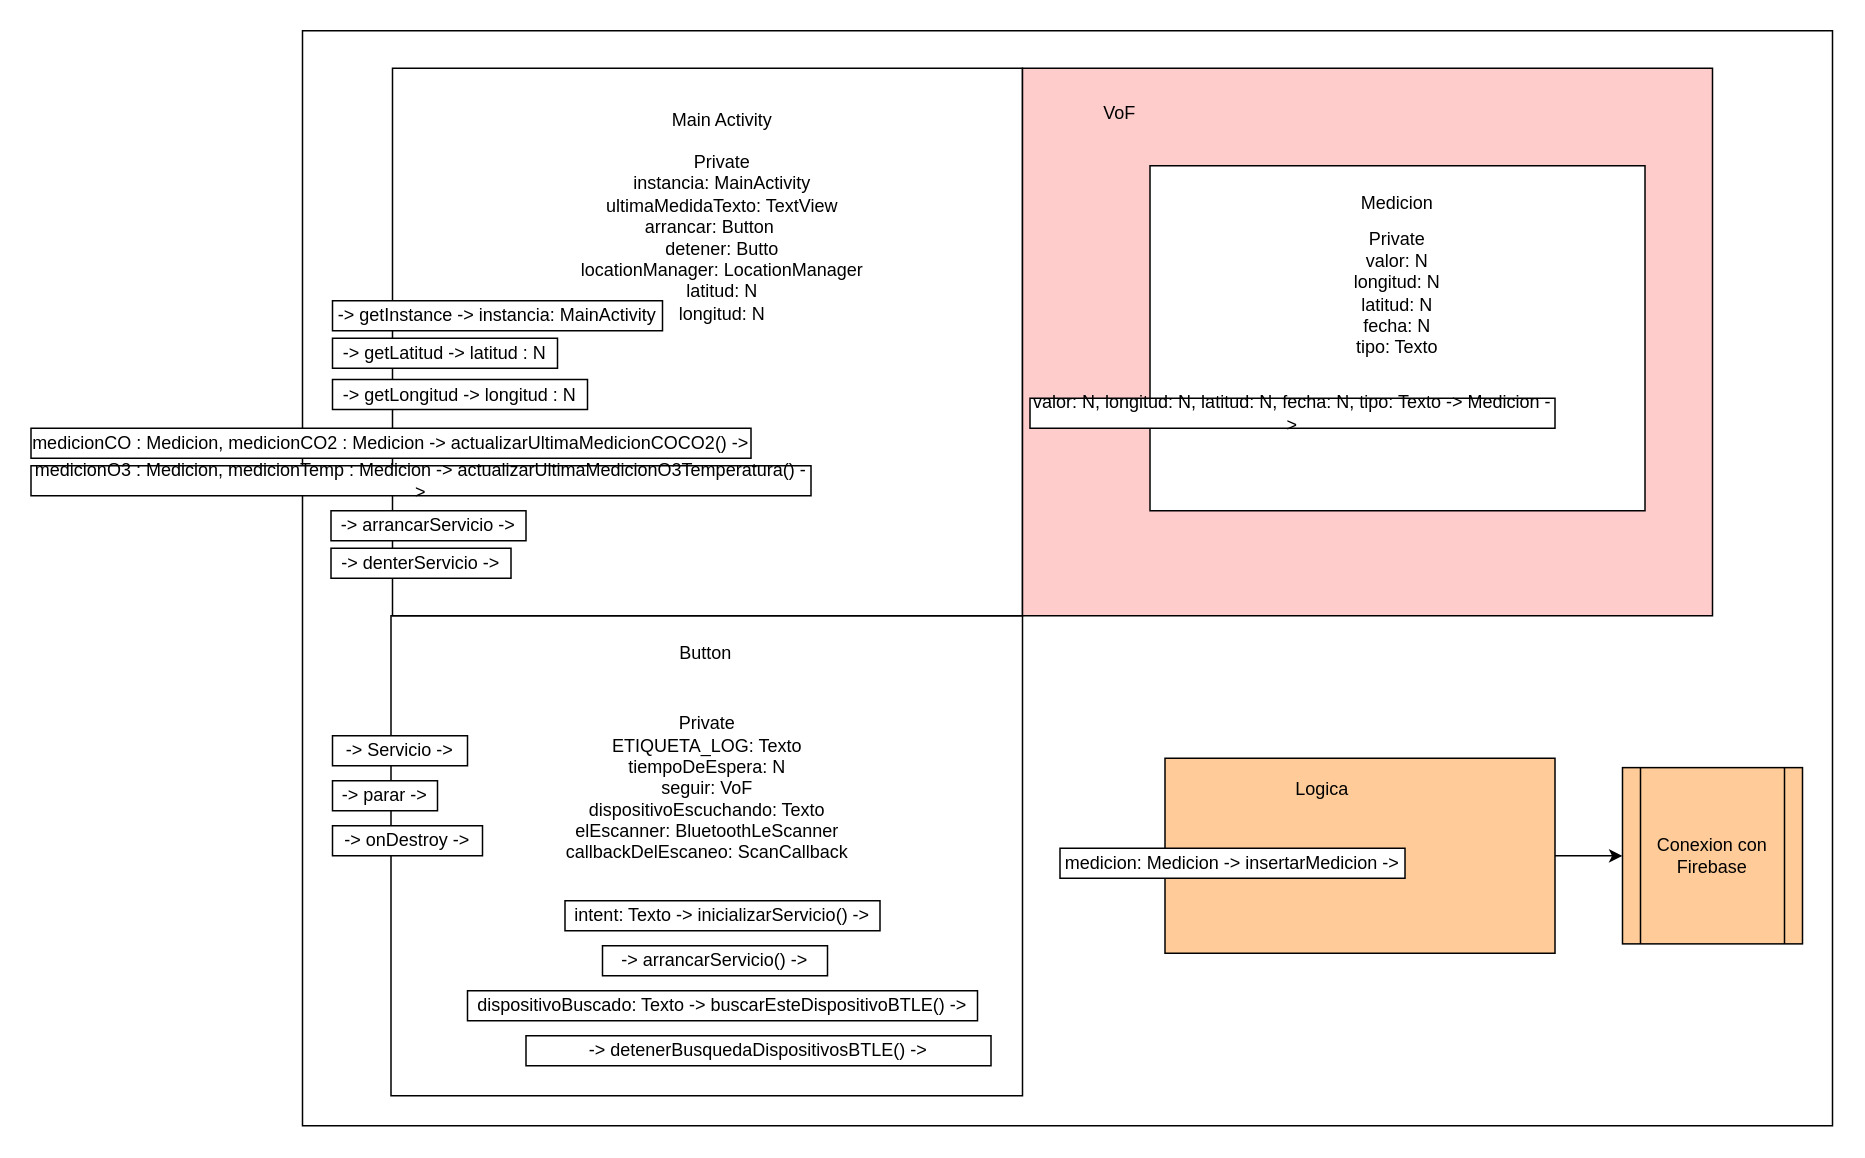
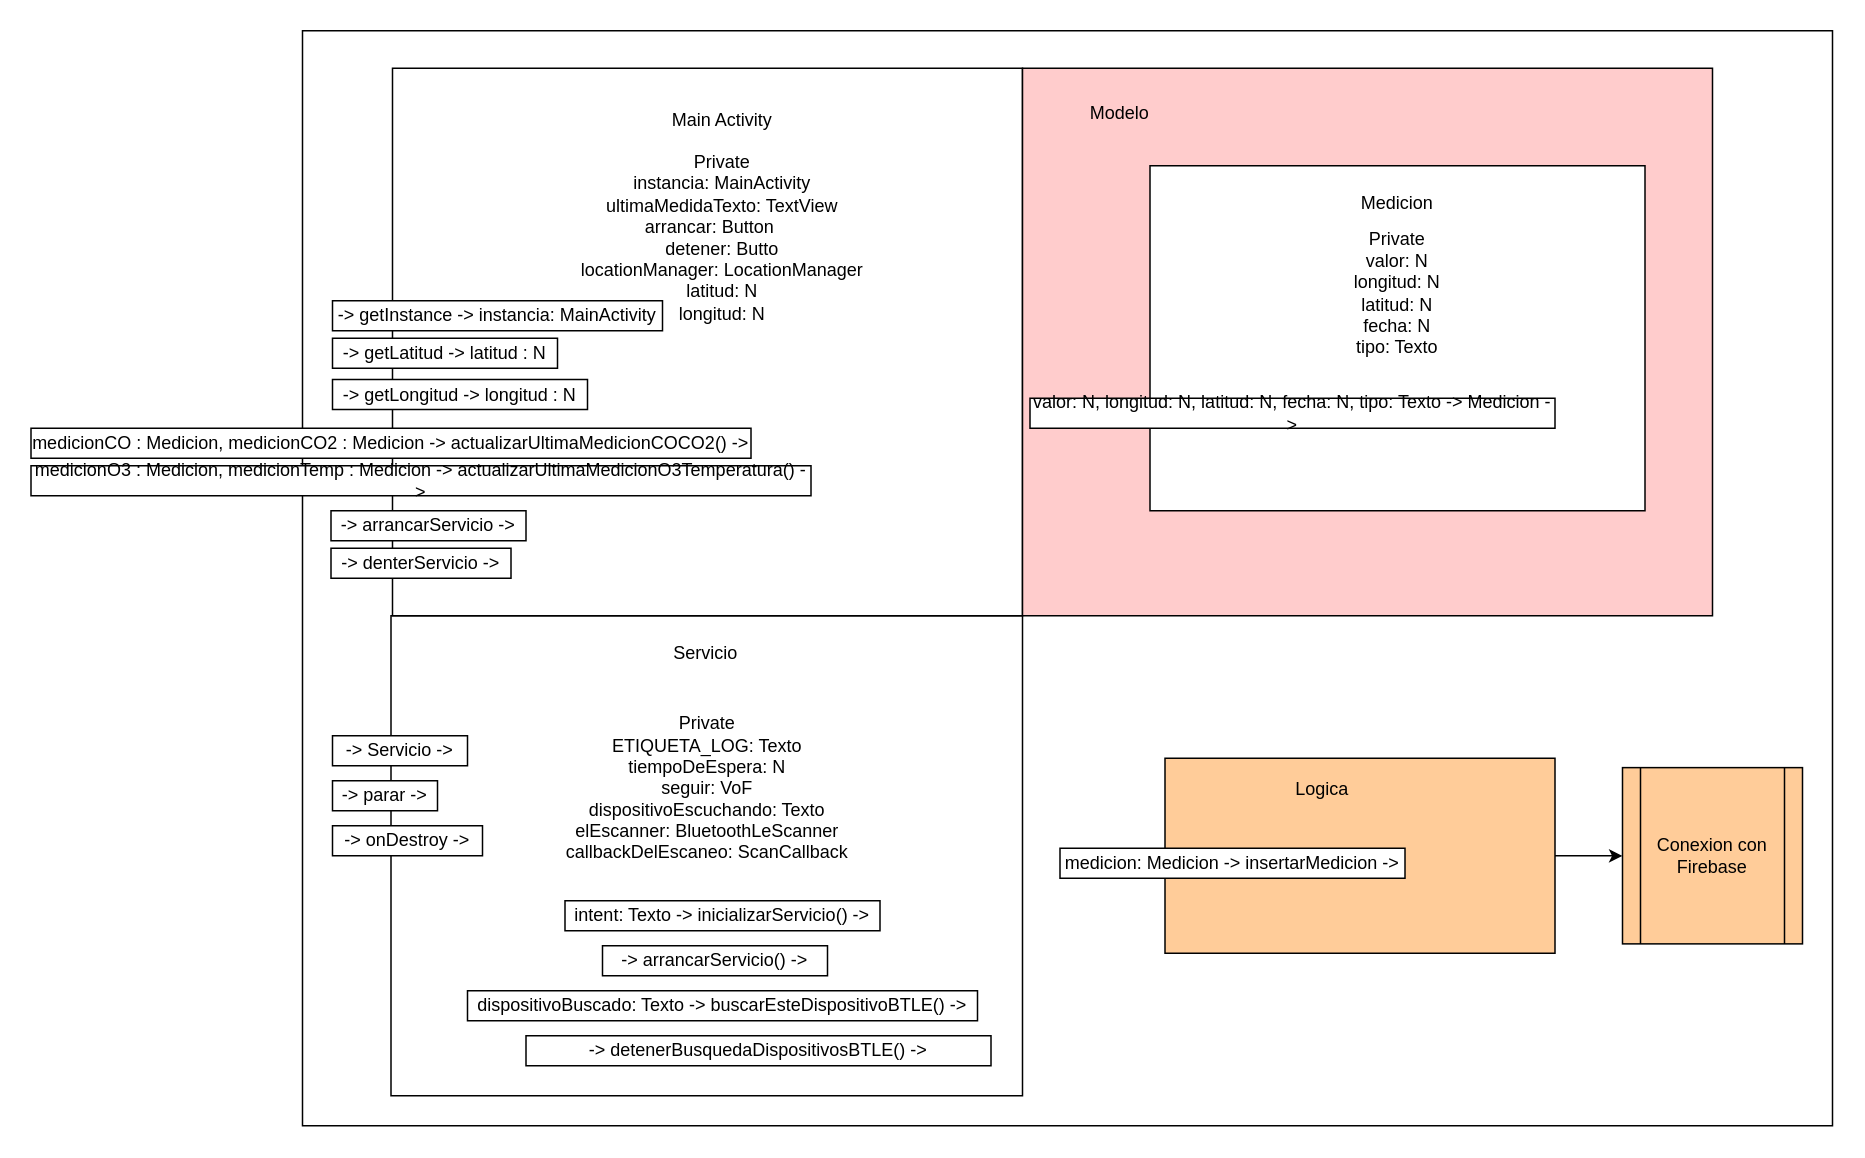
node "VoF": label "VoF" -> "Modelo"
node "Button": label "Button" -> "Servicio"
